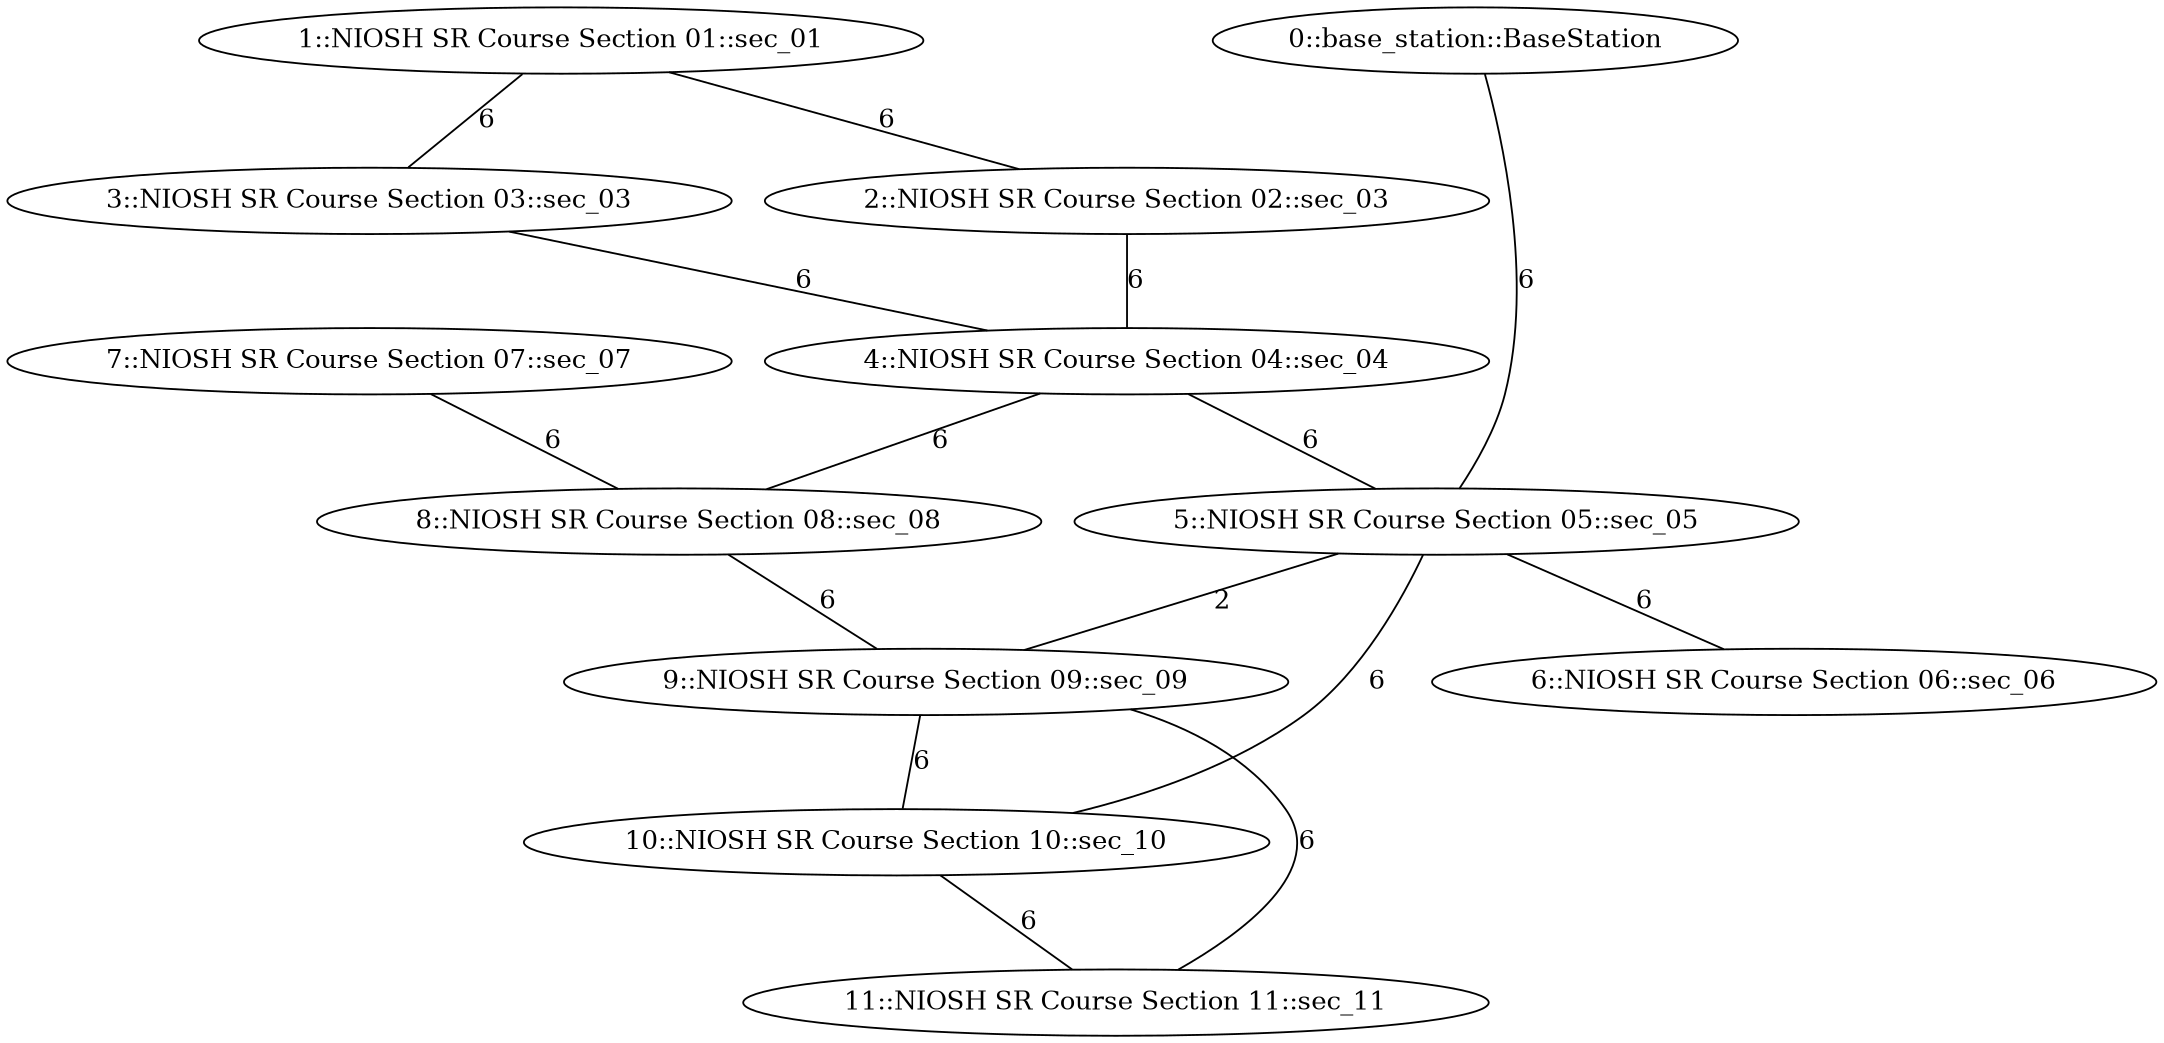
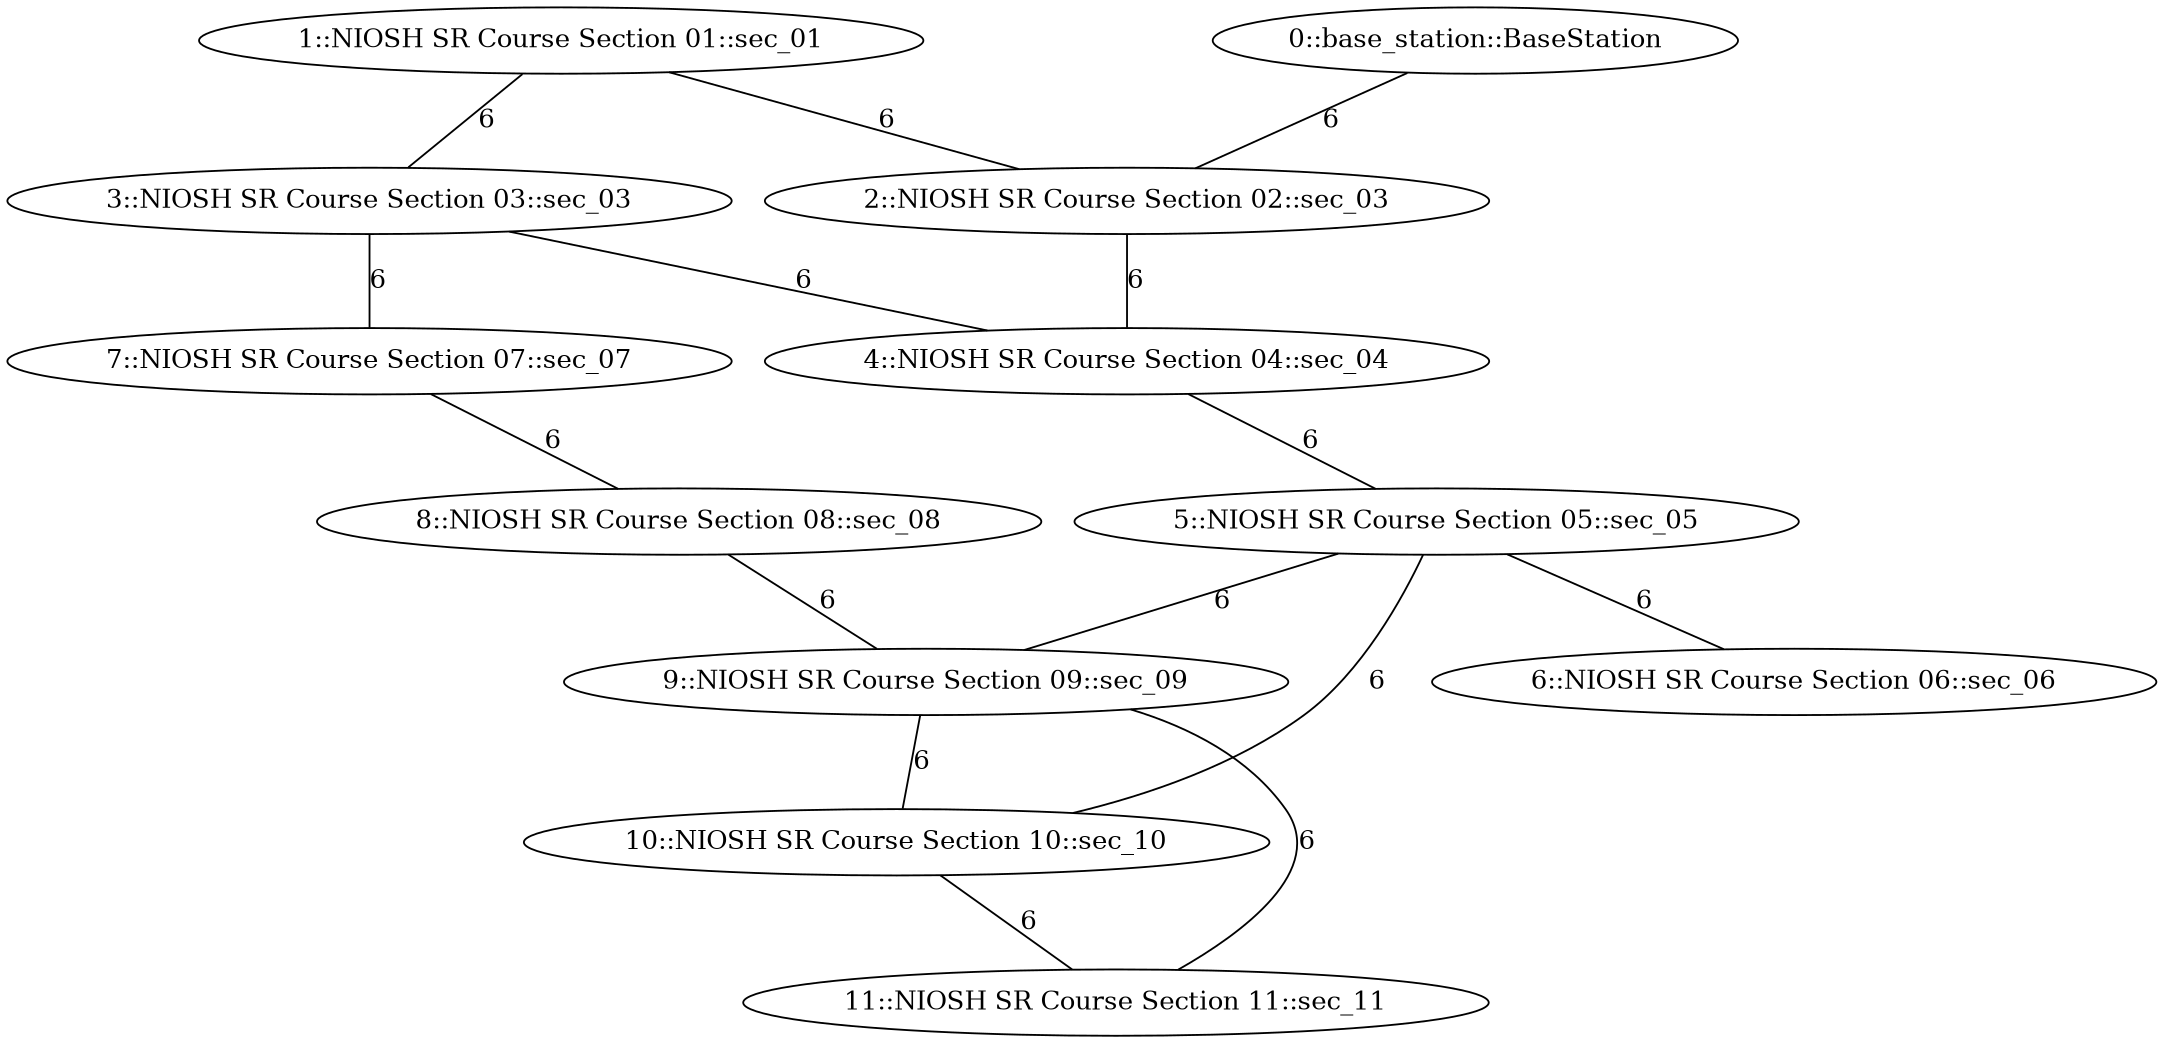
edge "3::NIOSH SR Course Section 03::sec_03" -- "7::NIOSH SR Course Section 07::sec_07": added, label "6"
edge "0::base_station::BaseStation" -- "5::NIOSH SR Course Section 05::sec_05": now "0::base_station::BaseStation" -- "2::NIOSH SR Course Section 02::sec_03"
edge "4::NIOSH SR Course Section 04::sec_04" -- "8::NIOSH SR Course Section 08::sec_08": removed, label "6"
edge "5::NIOSH SR Course Section 05::sec_05" -- "9::NIOSH SR Course Section 09::sec_09": label "2" -> "6"
